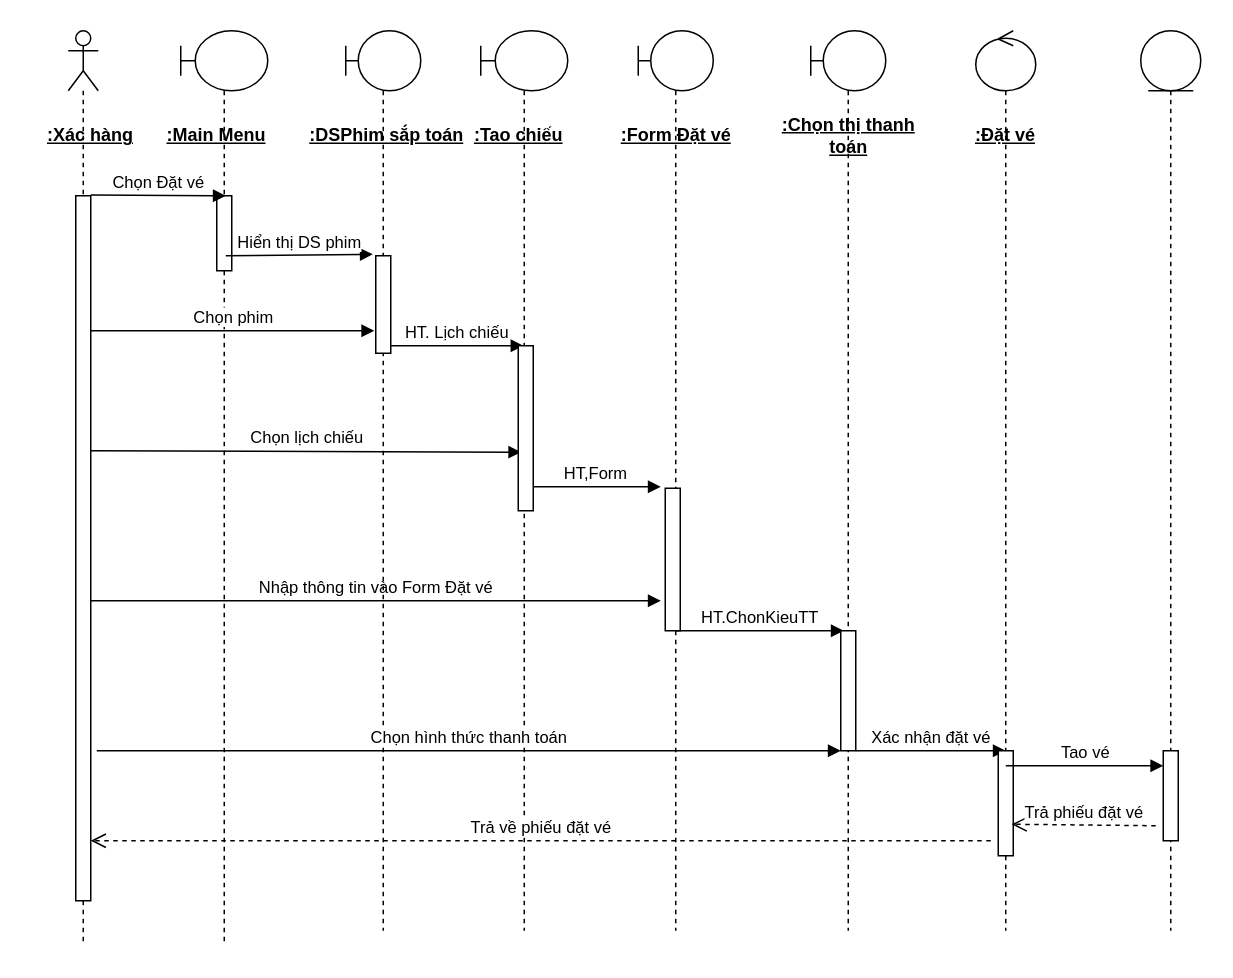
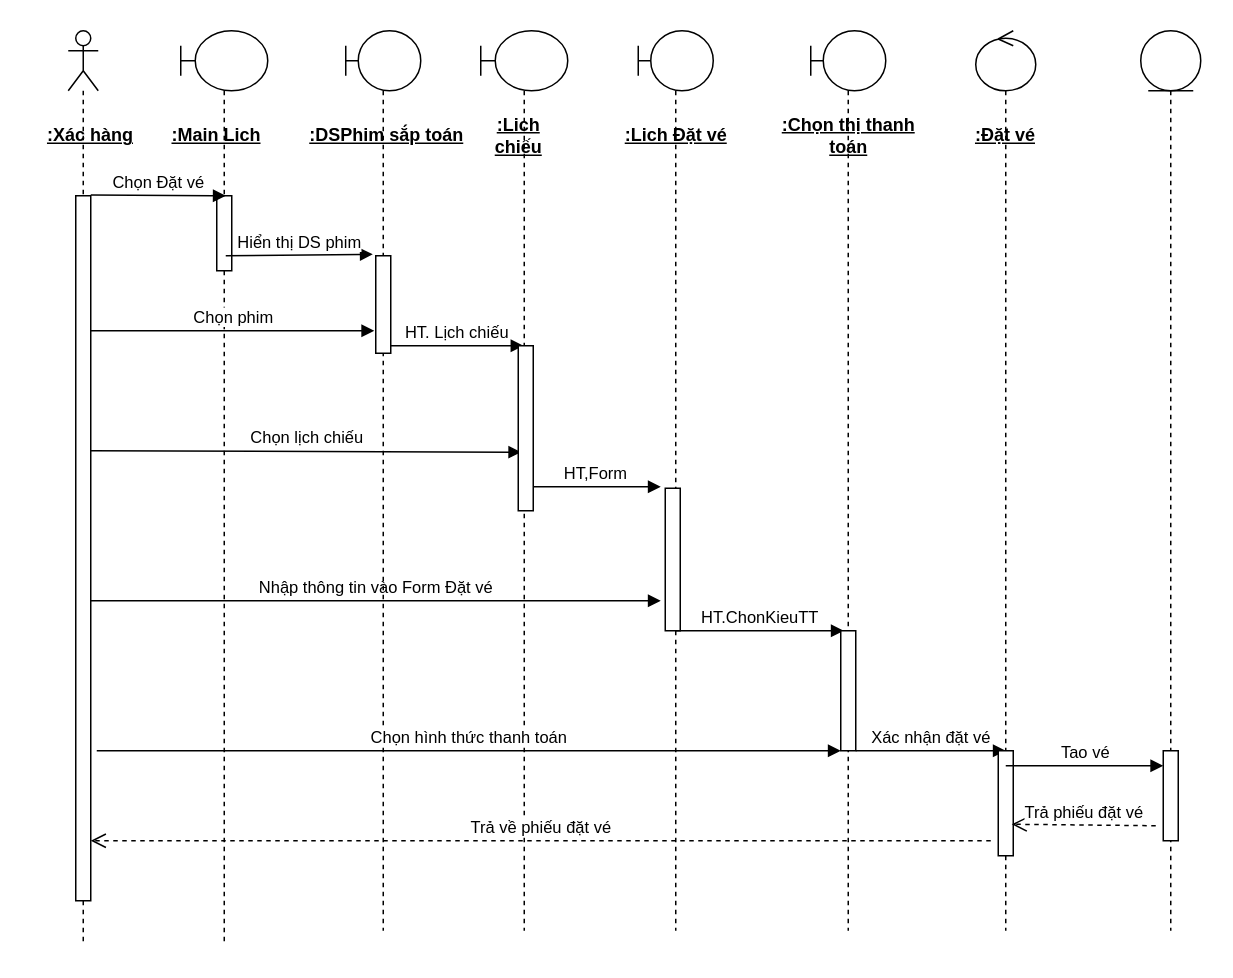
node ":Main Menu": label ":Main Menu" -> ":Main Lich"
node ":Tao chiếu": label ":Tao chiếu" -> ":Lich chiếu"
node ":Form Đặt vé": label ":Form Đặt vé" -> ":Lich Đặt vé"
